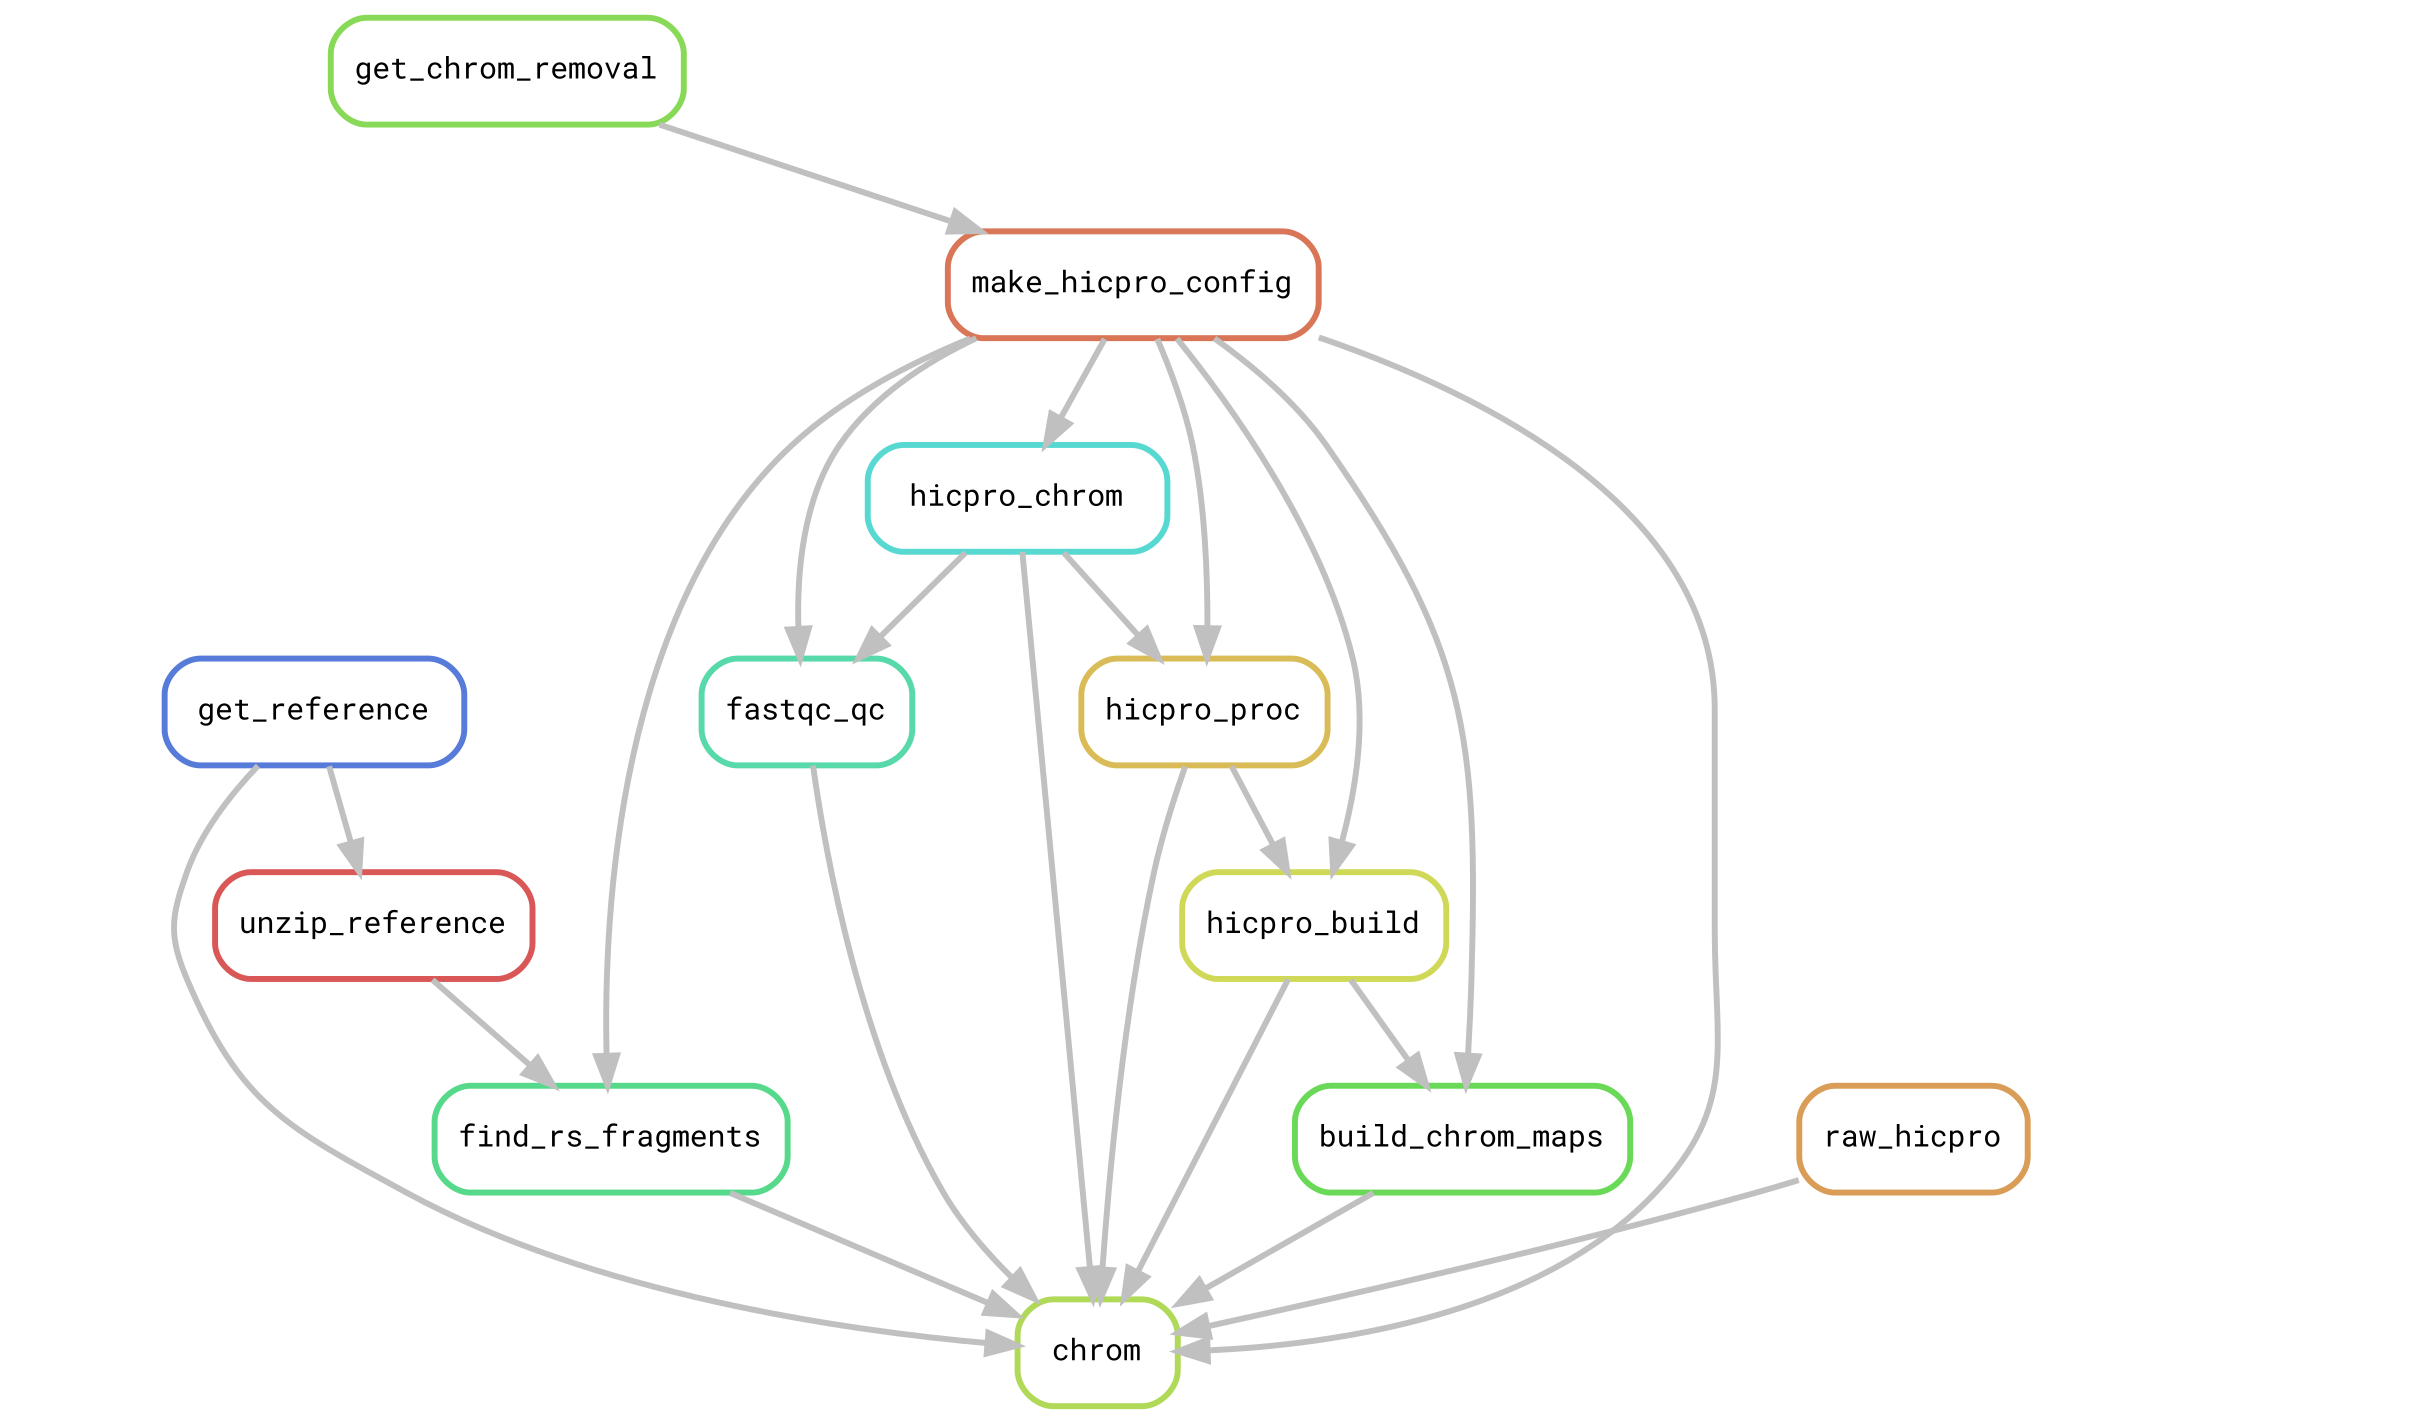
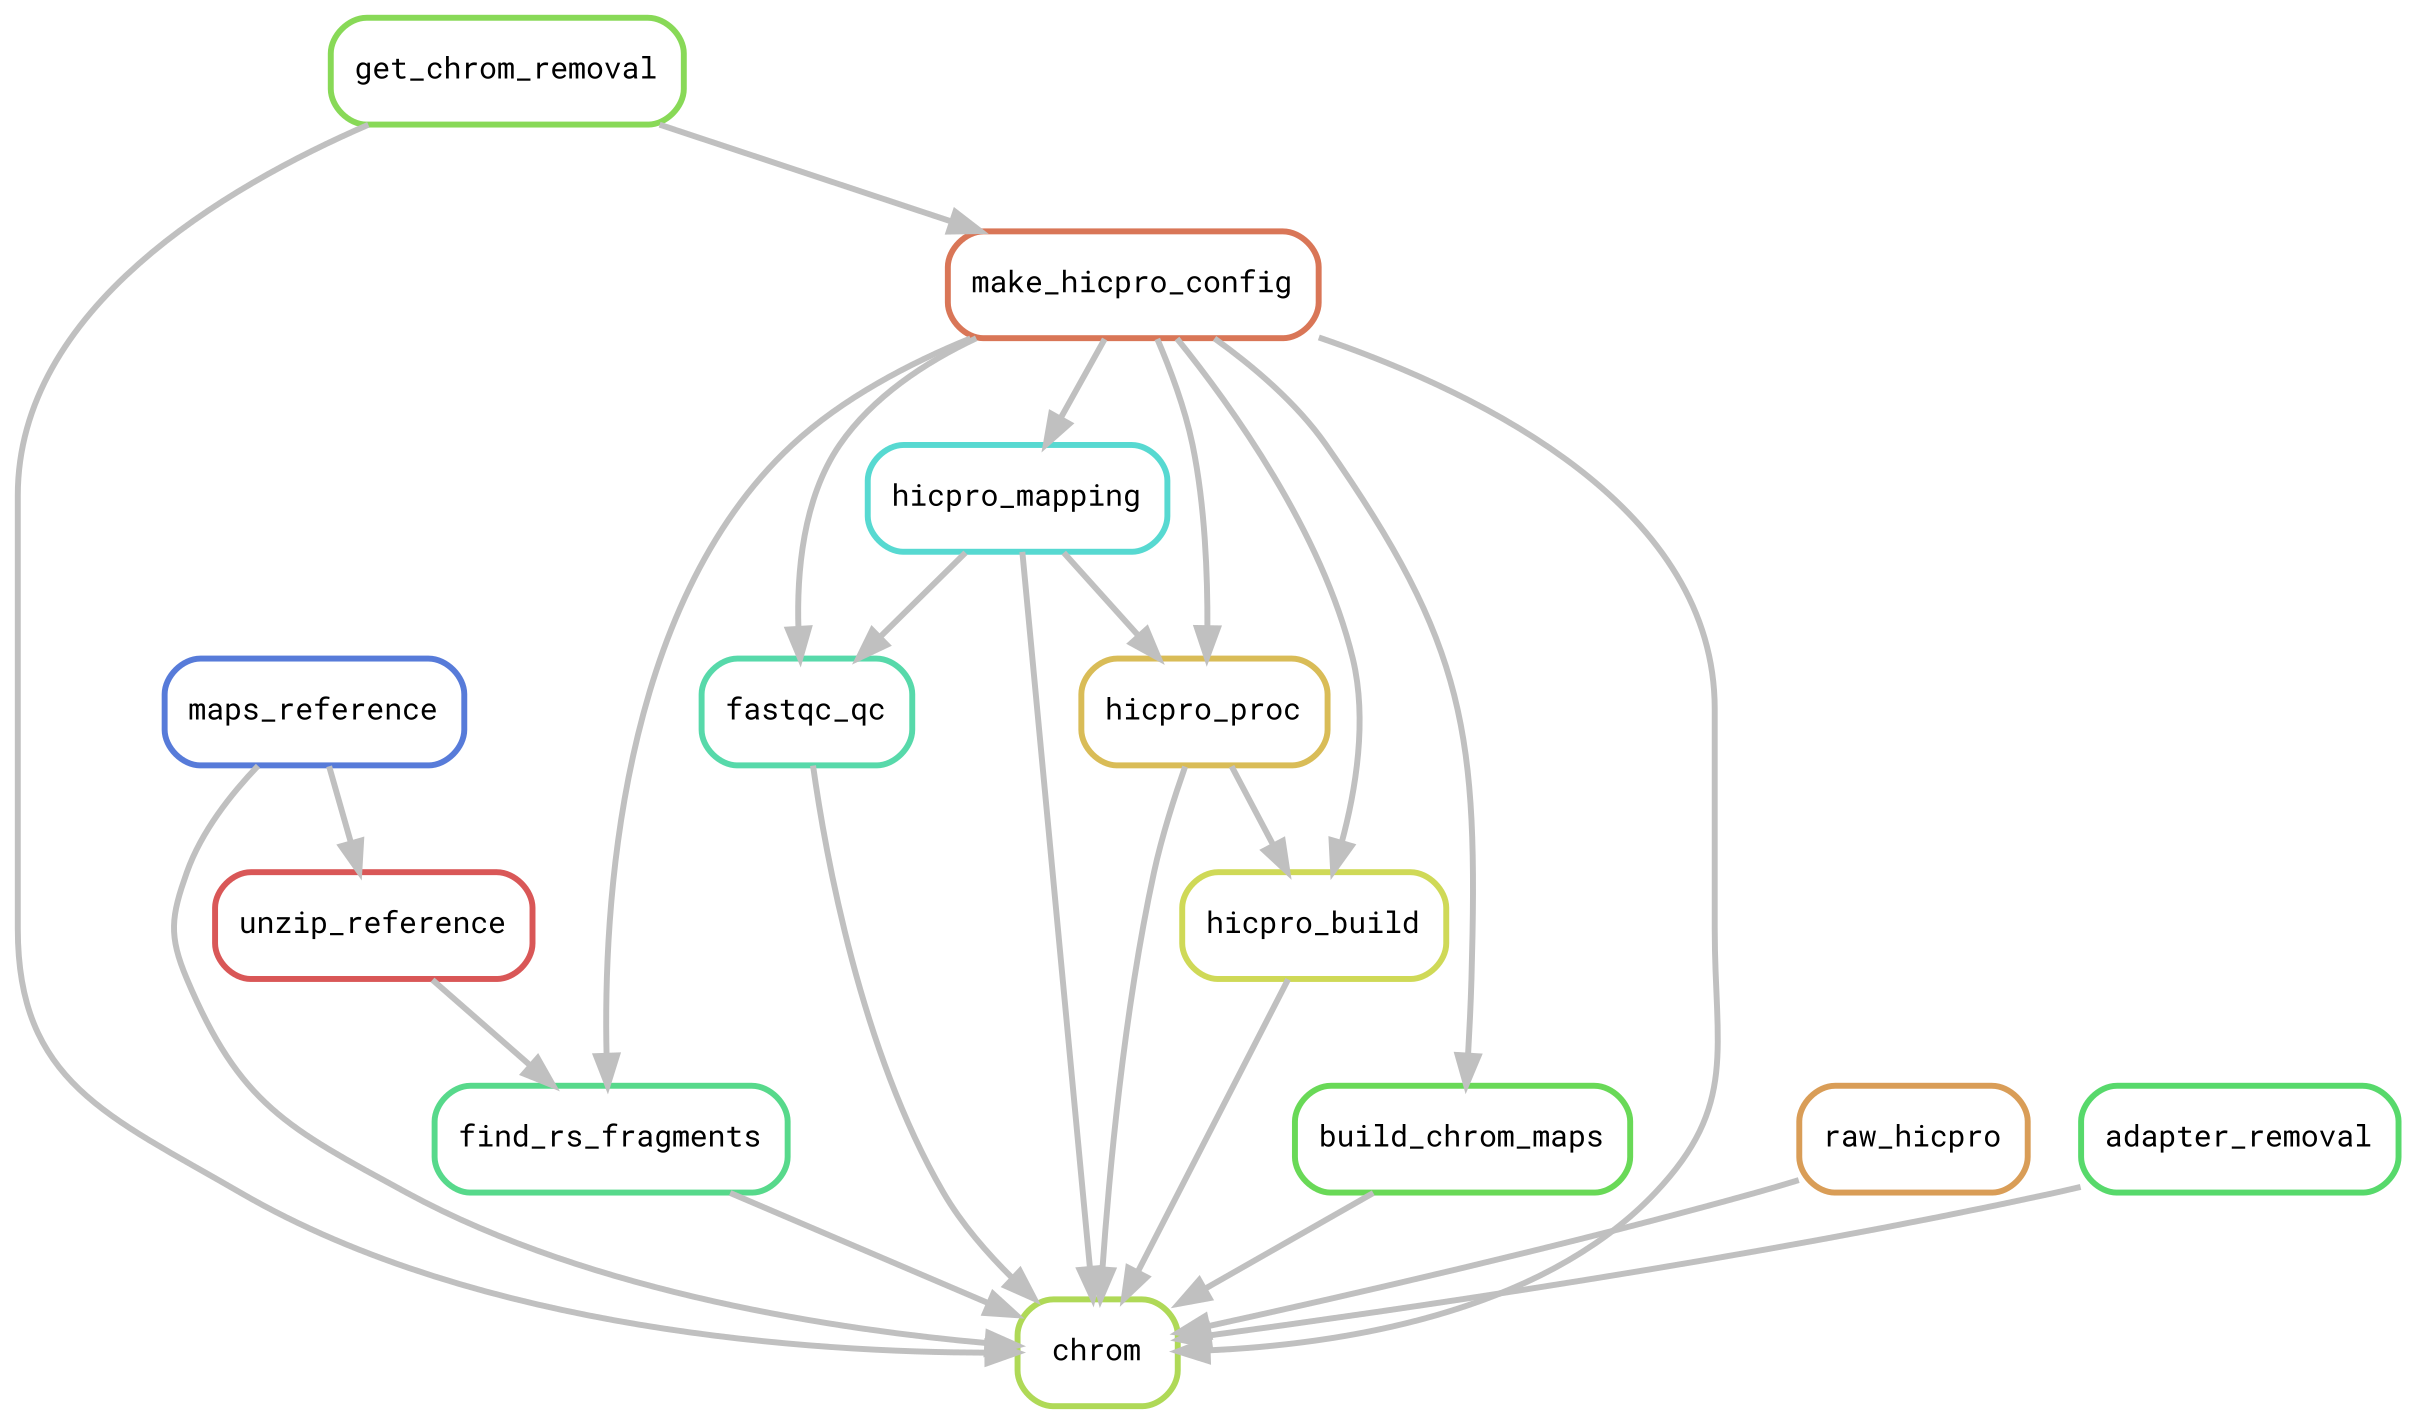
node "hicpro_chrom": label "hicpro_chrom" -> "hicpro_mapping"
node "get_reference": label "get_reference" -> "maps_reference"
edge "get_chrom_removal" -> "chrom": added
edge "hicpro_build" -> "build_chrom_maps": removed
node "adapter_removal": added
